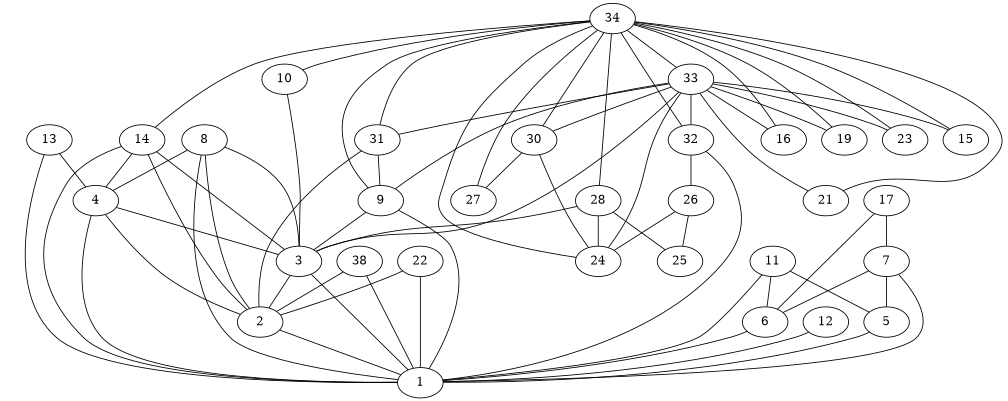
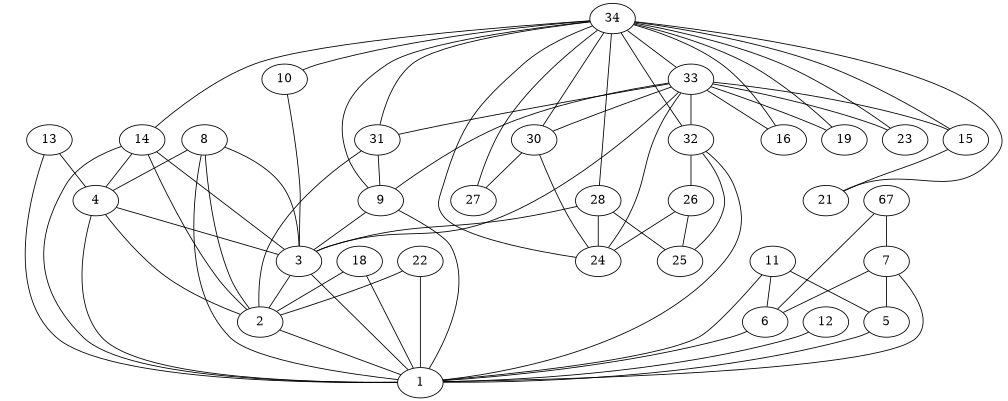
edge "33" -- "21": now "15" -- "21"
node "17": label "17" -> "67"
edge "32" -- "25": added
node "38": label "38" -> "18"
